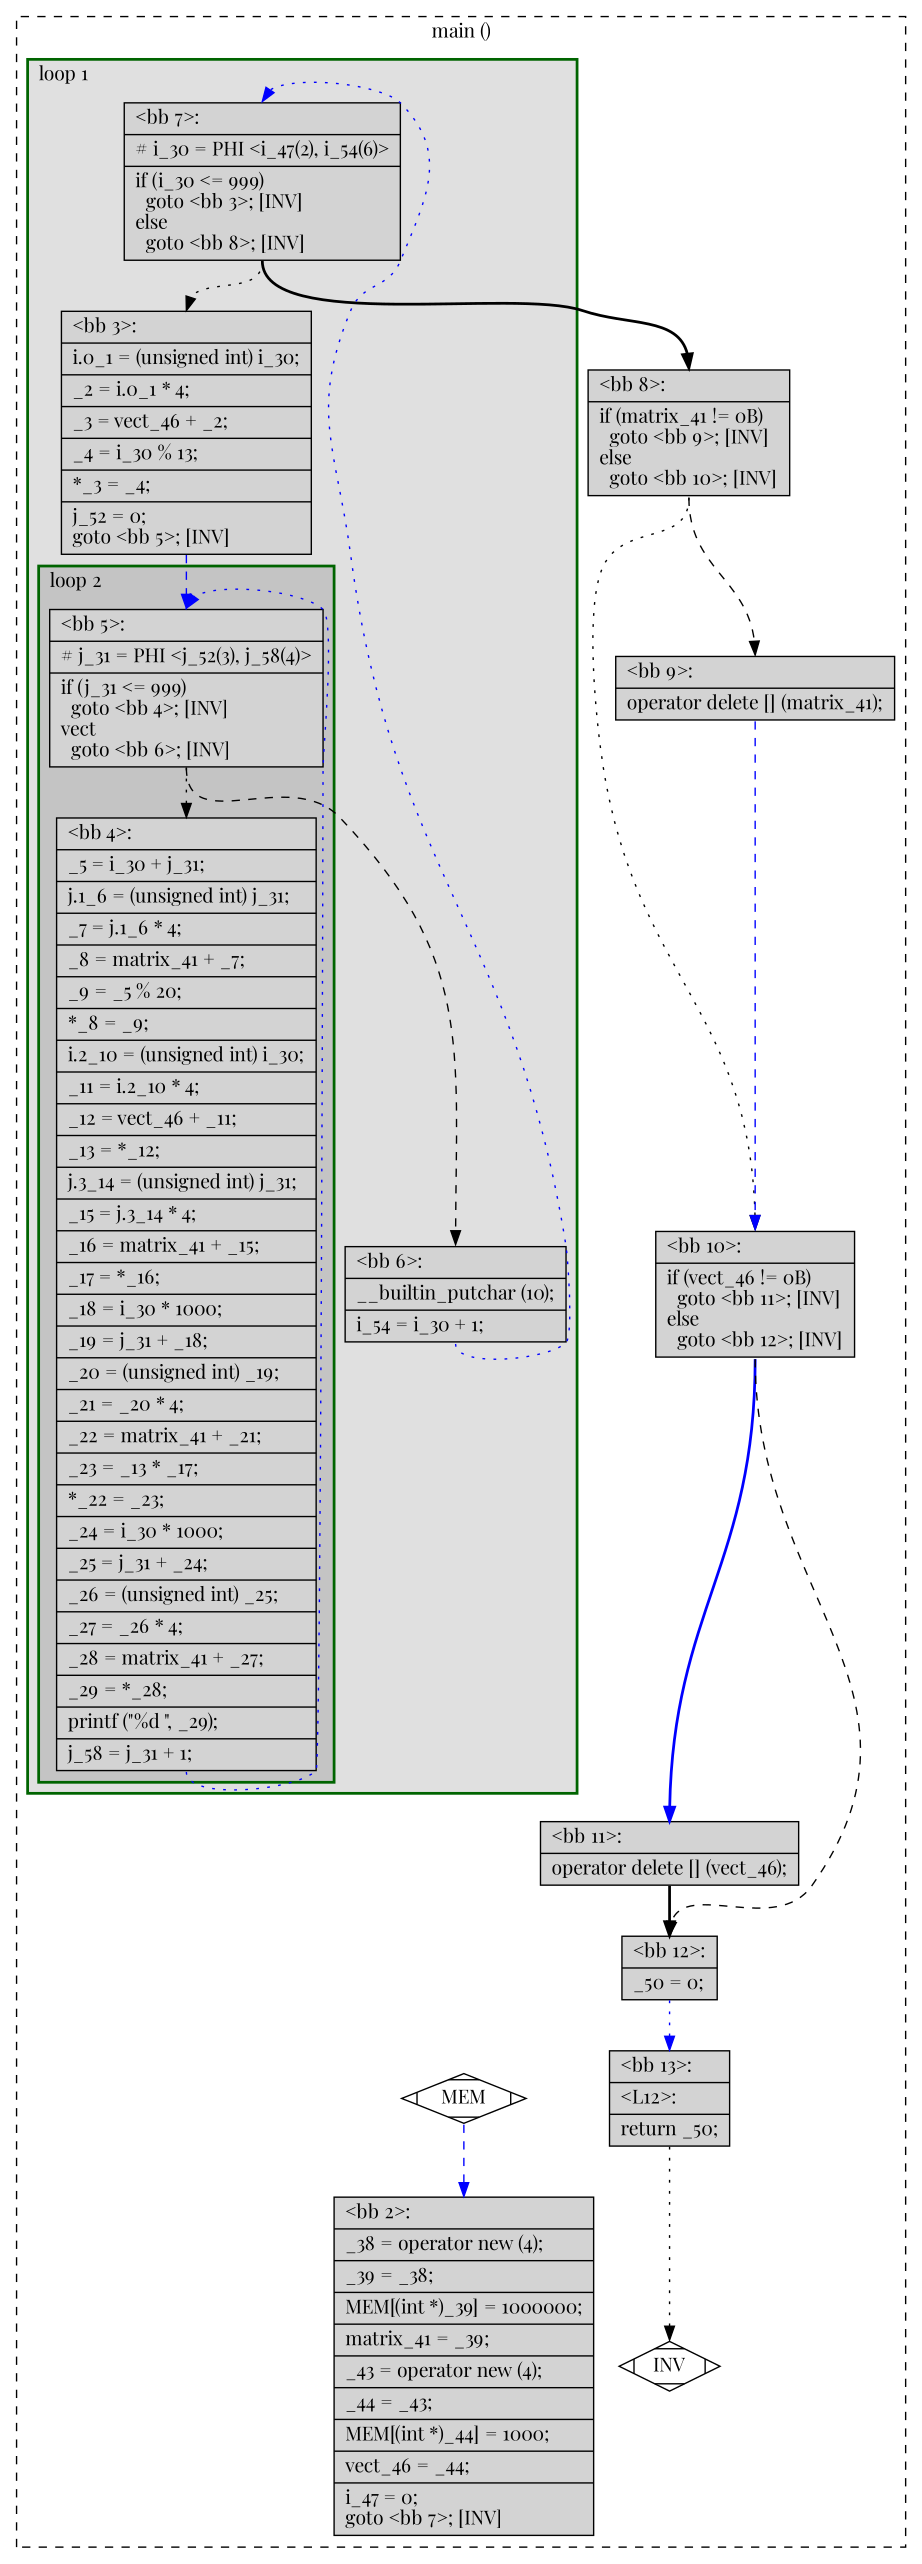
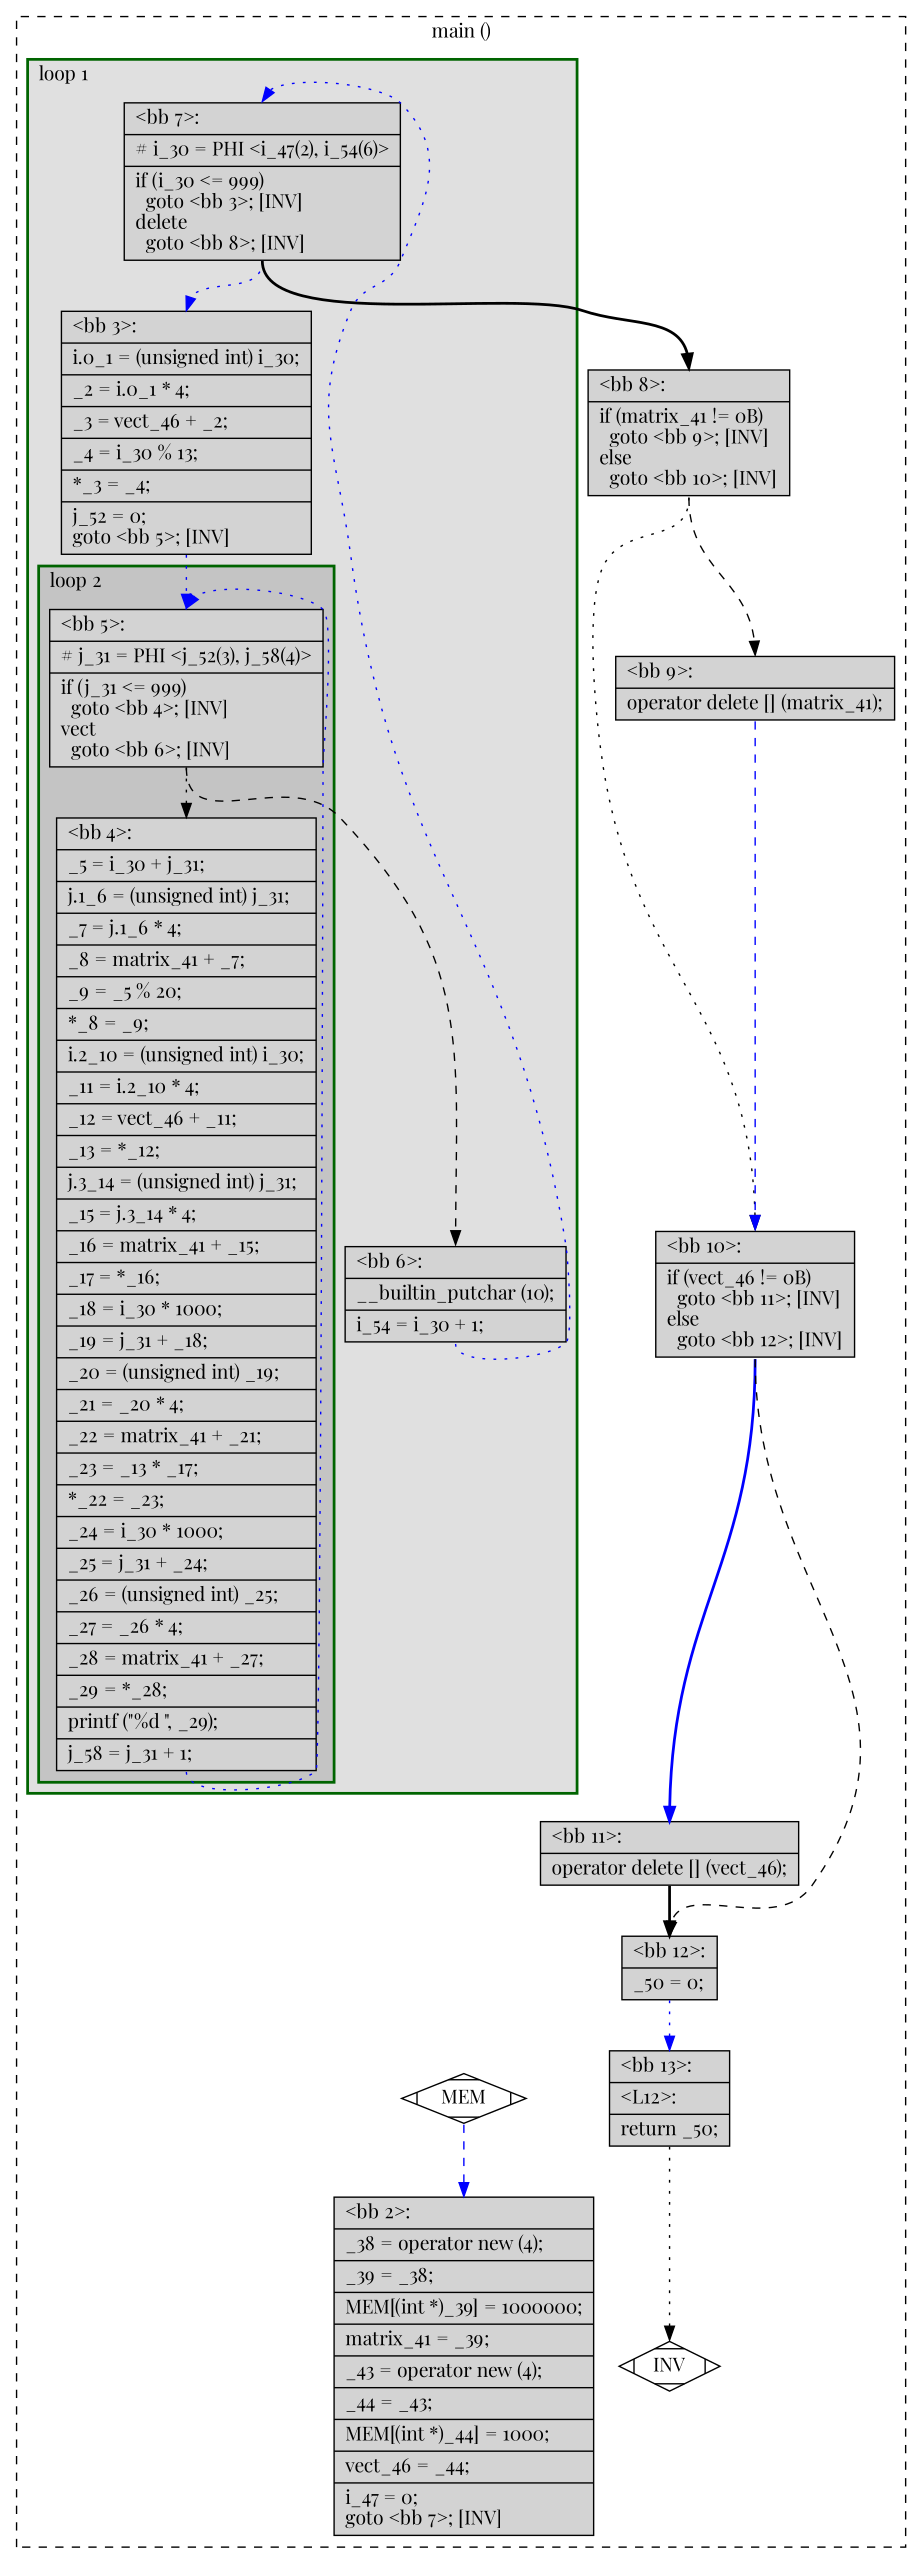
node "<bb 7>:": text "else" -> "delete"
edge "<bb 7>:" -> "<bb 3>:": color black -> blue
edge "<bb 3>:" -> "<bb 5>:": style dashed -> dotted
